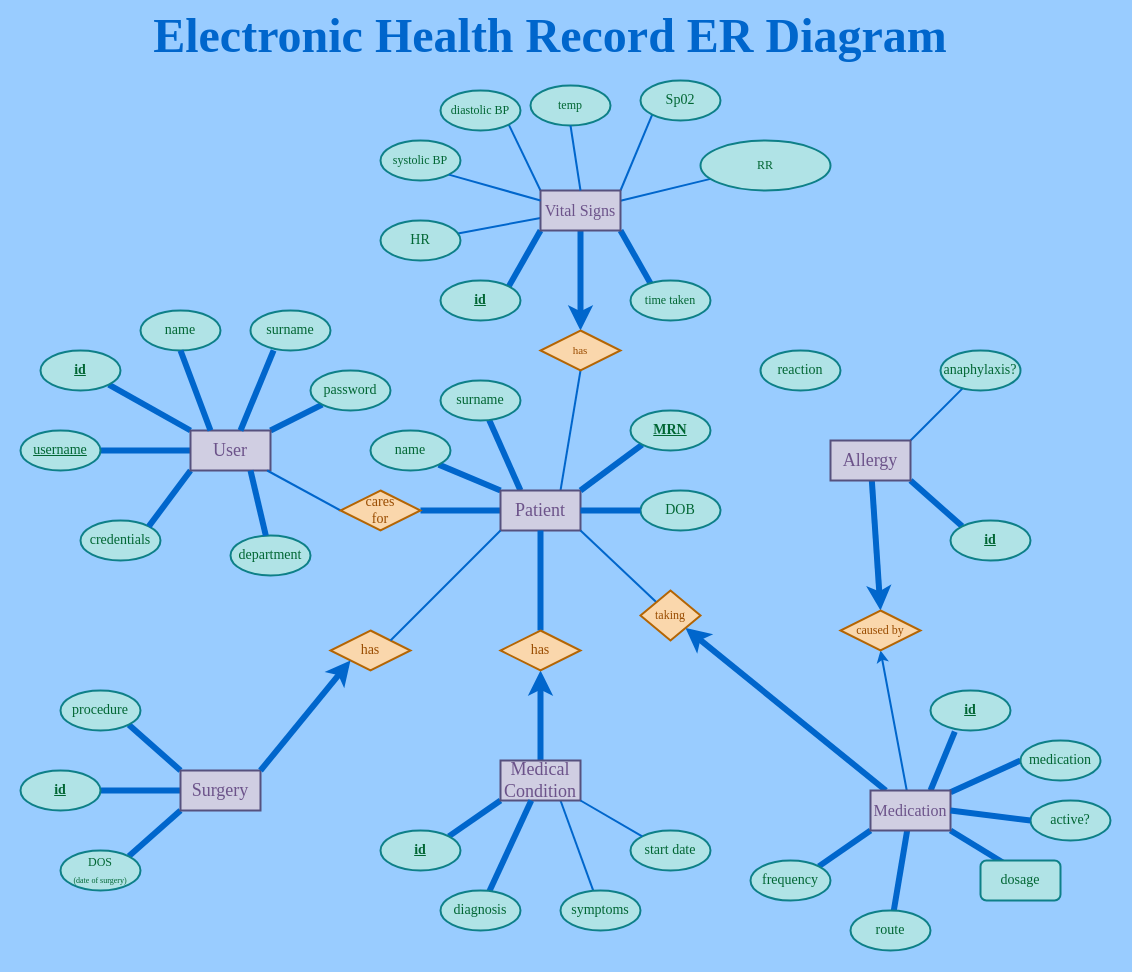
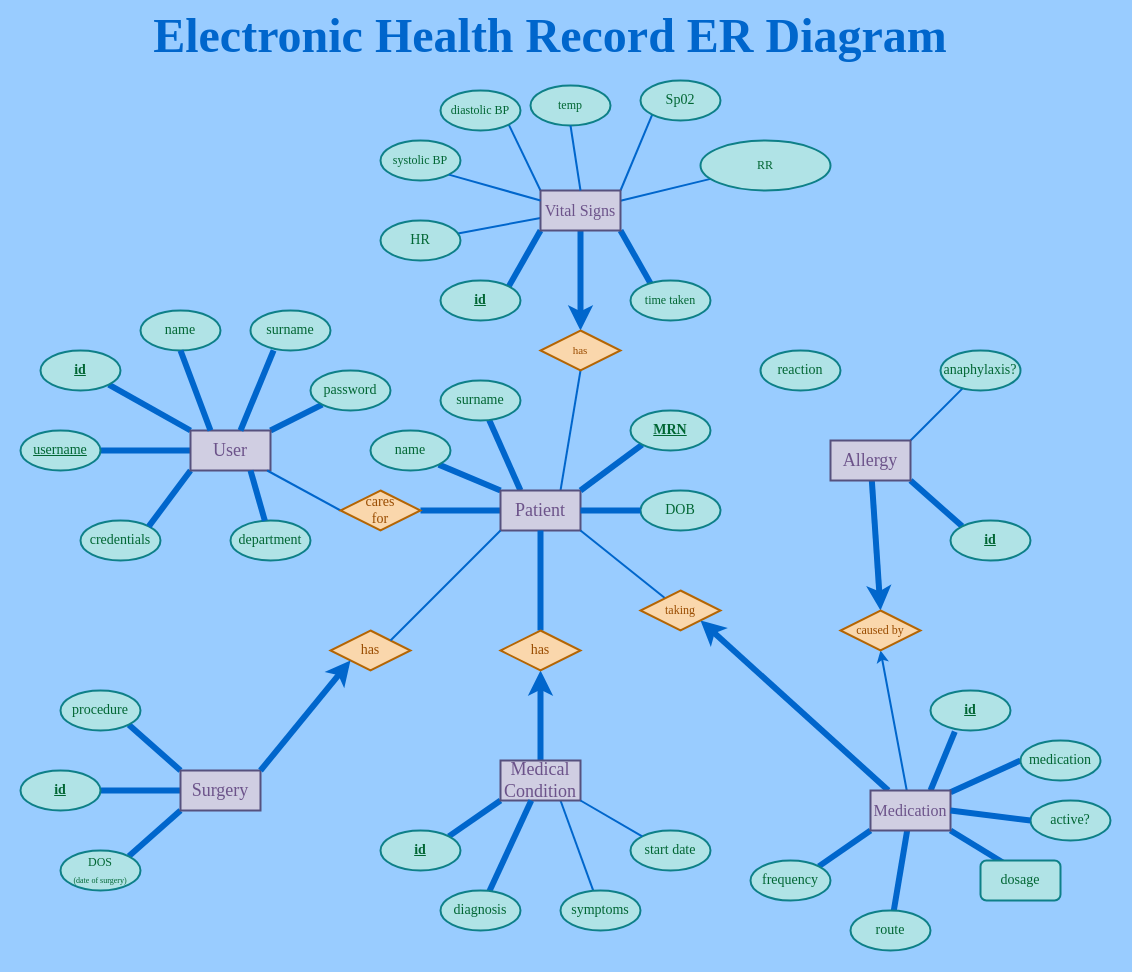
node "department": moved (271, 556) -> (271, 541)
node "taking": size 60x50 -> 80x40
